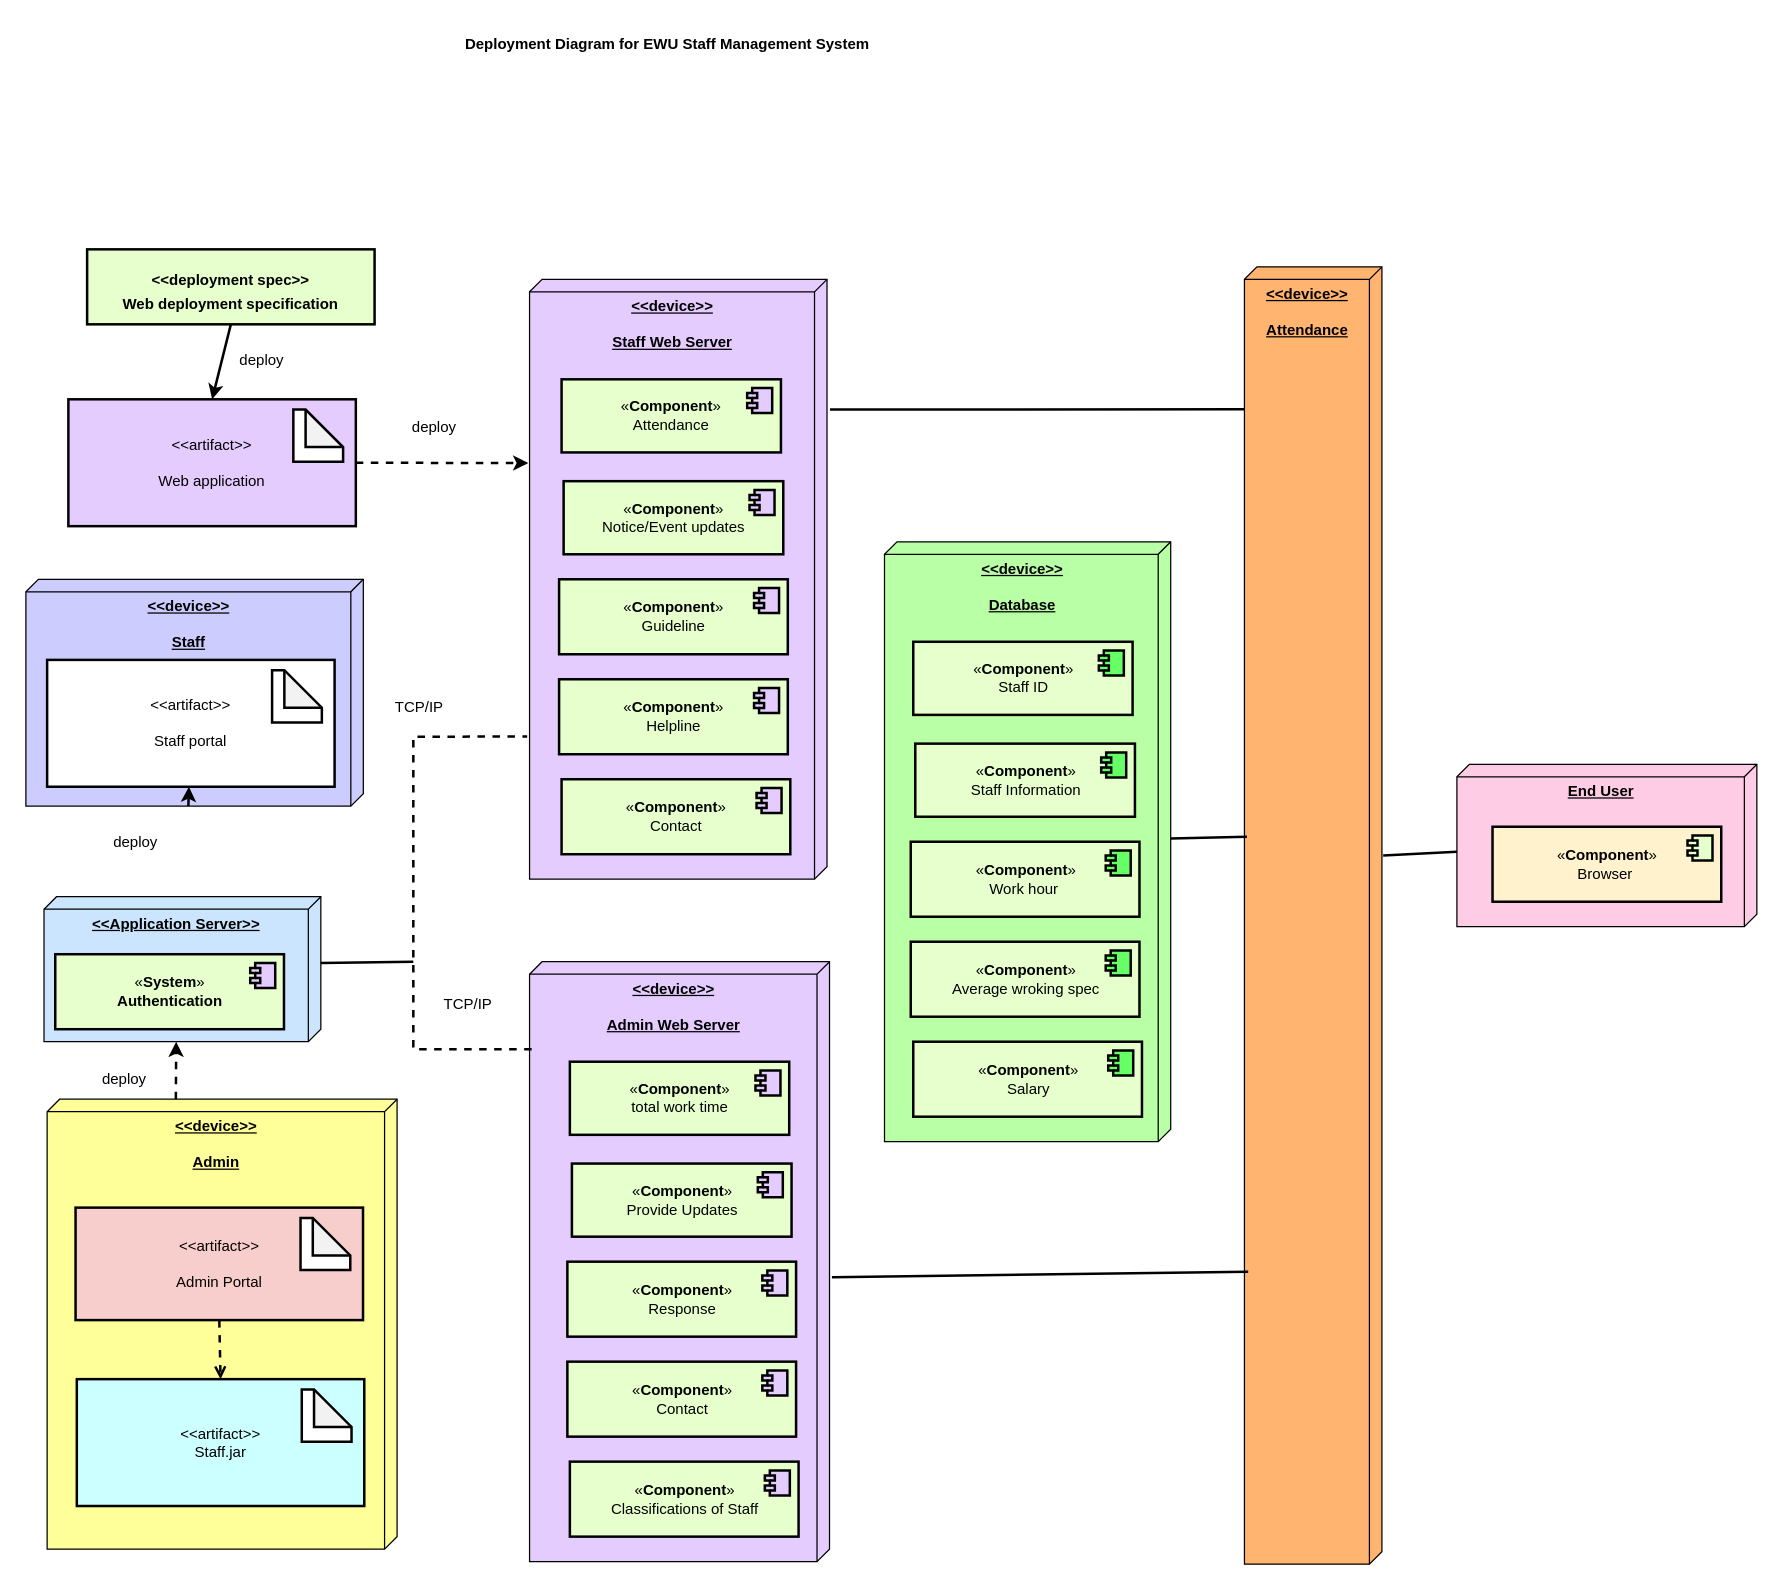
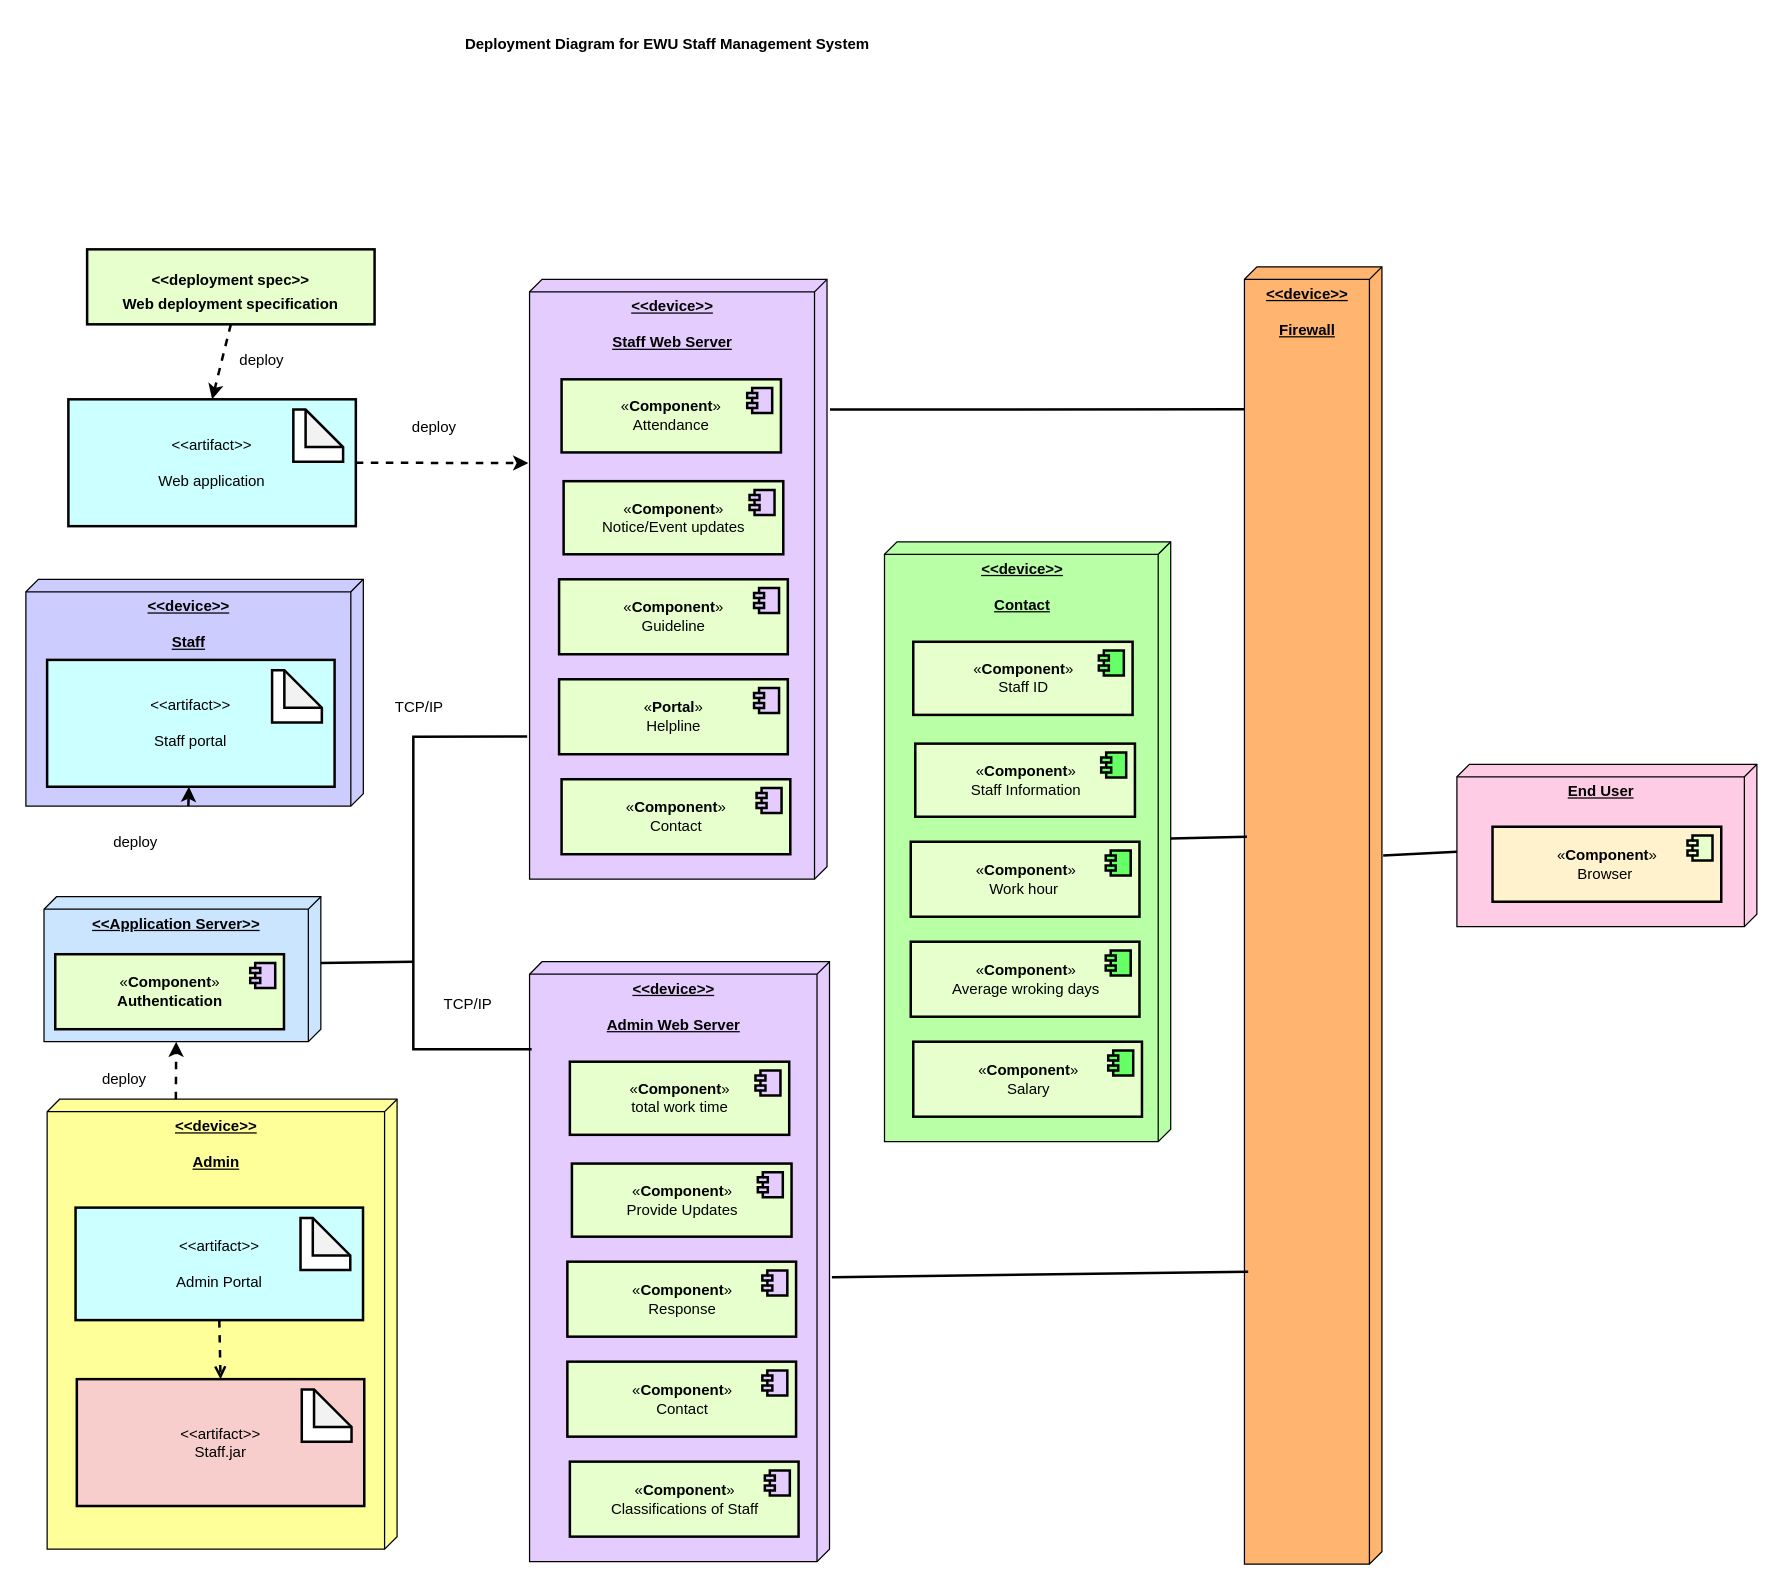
node "<<device>> Attendance": label "<<device>> Attendance" -> "<<device>> Firewall"
edge "<<deployment spec>> Web deployment specification" -> "<<artifact>> Web application": style solid -> dashed
node "<<artifact>> Web application": fillcolor #e5ccff -> #ccffff
node "<<device>> Database": label "<<device>> Database" -> "<<device>> Contact"
node "«Component» Helpline": label "«Component» Helpline" -> "«Portal» Helpline"
node "<<artifact>> Staff portal": fillcolor #ffffff -> #ccffff
edge "<<device>> Staff Web Server" -- "<<device>> Admin Web Server": style dashed -> solid
node "«Component» Average wroking spec": label "«Component» Average wroking spec" -> "«Component» Average wroking days"
node "«System» Authentication": label "«System» Authentication" -> "«Component» Authentication"
node "<<artifact>> Admin Portal": fillcolor #f8cecc -> #ccffff
node "<<artifact>> Staff.jar": fillcolor #ccffff -> #f8cecc
